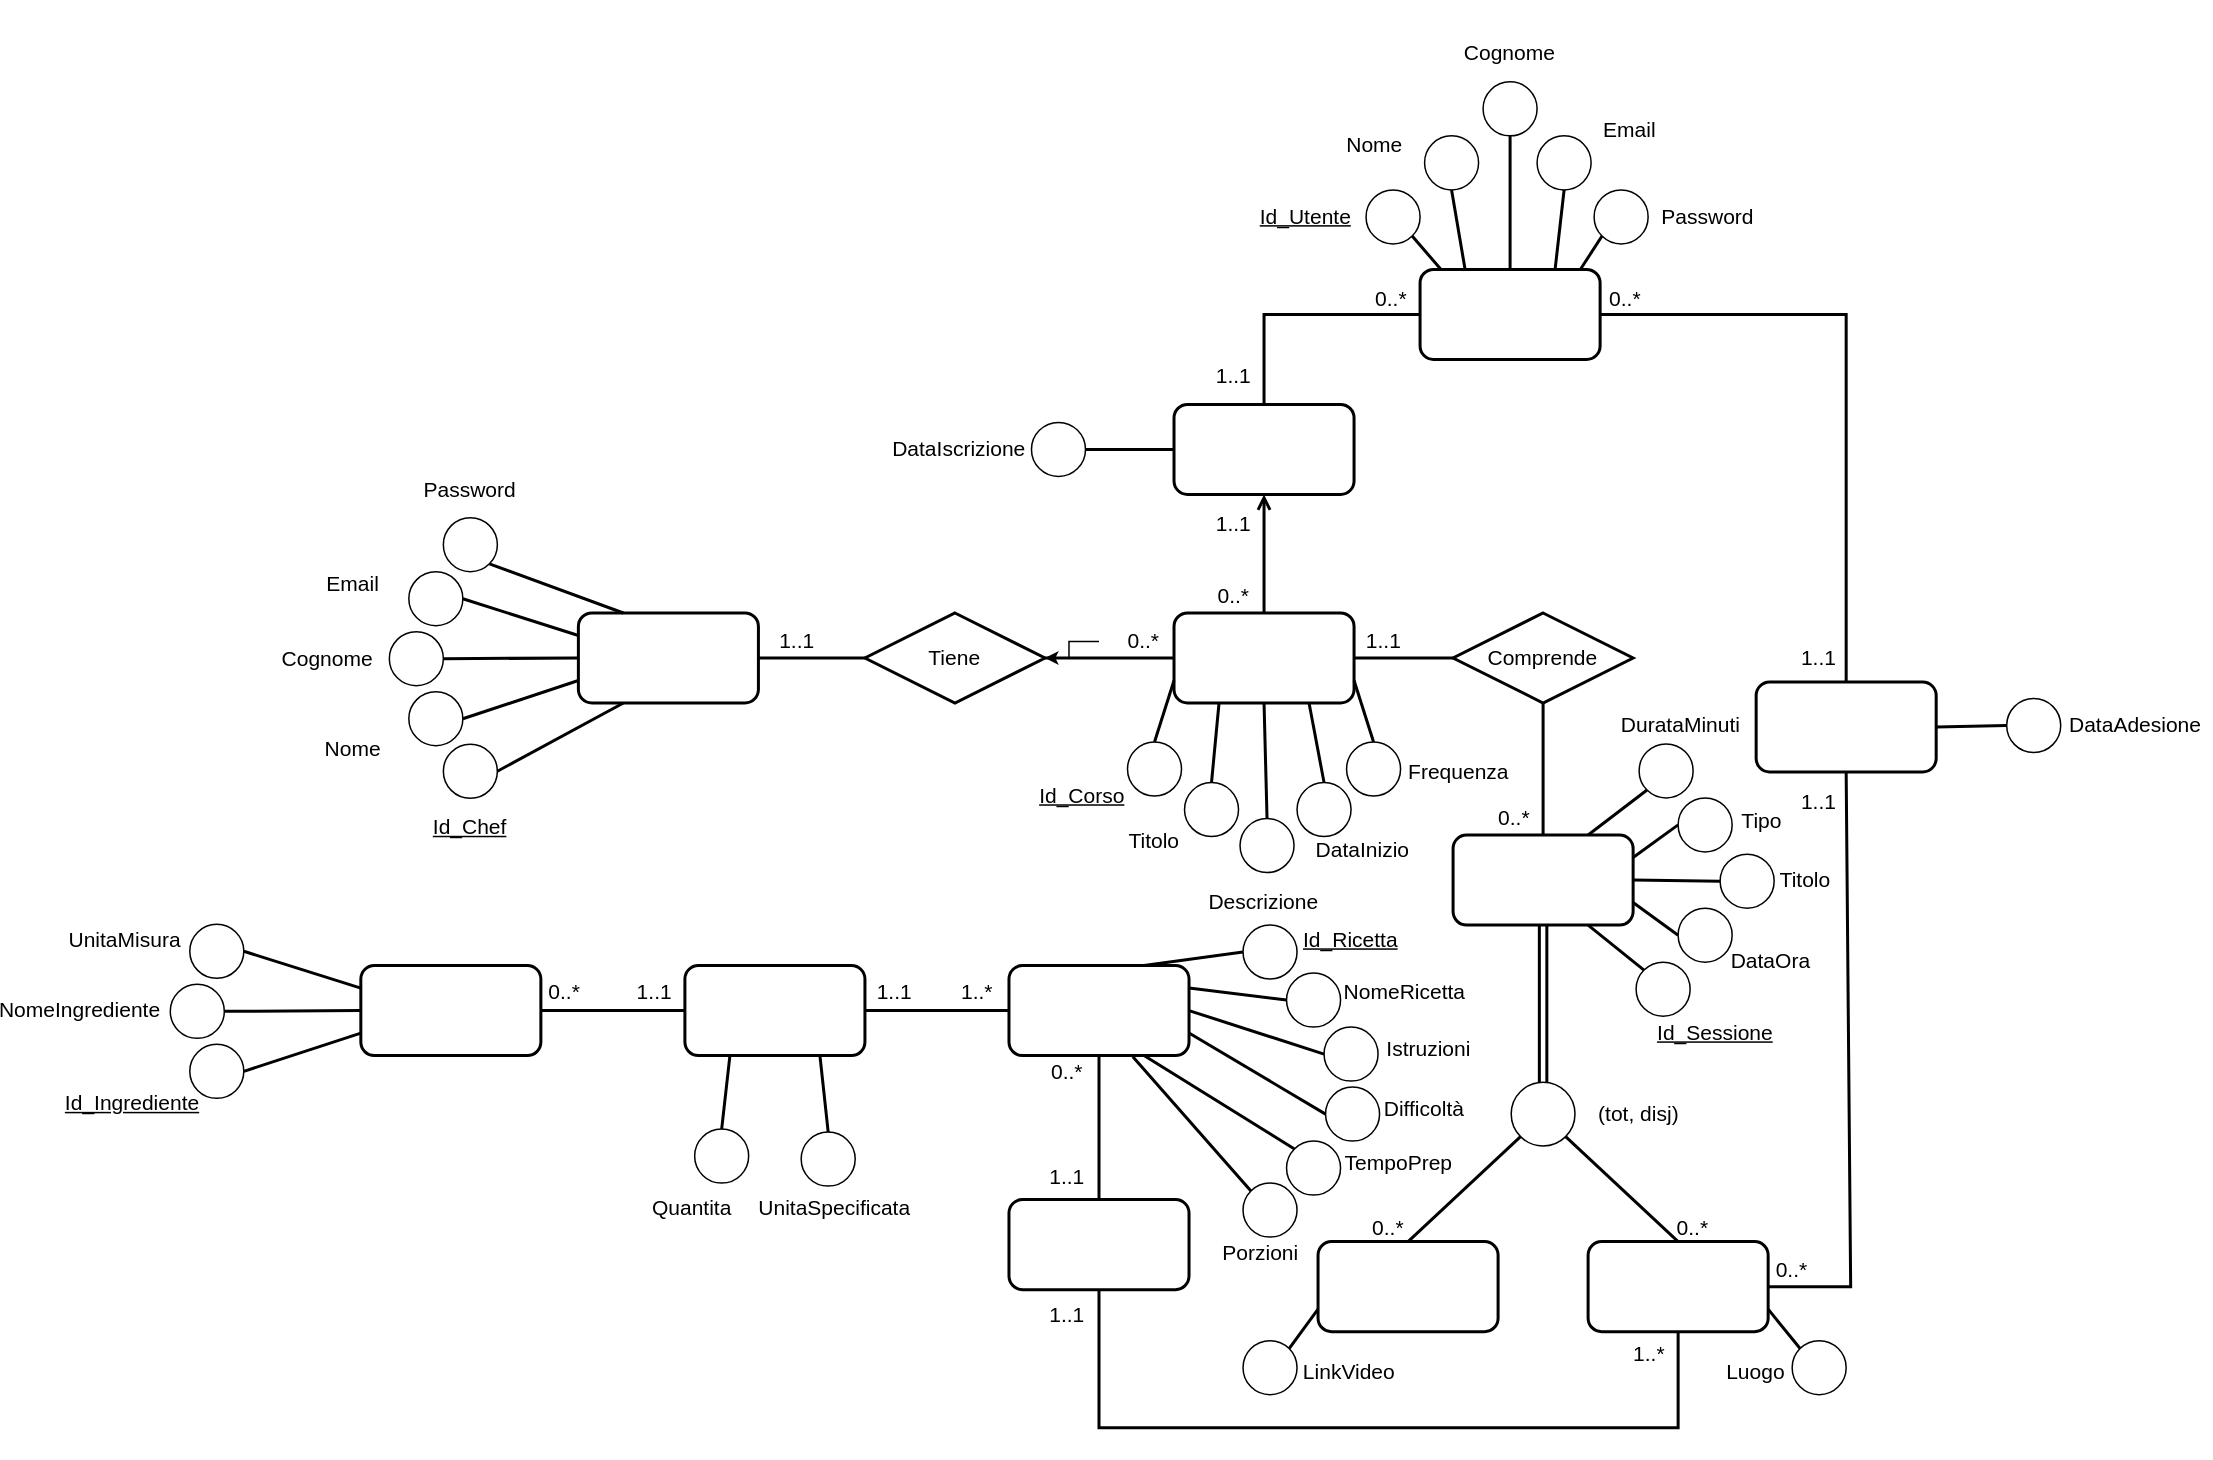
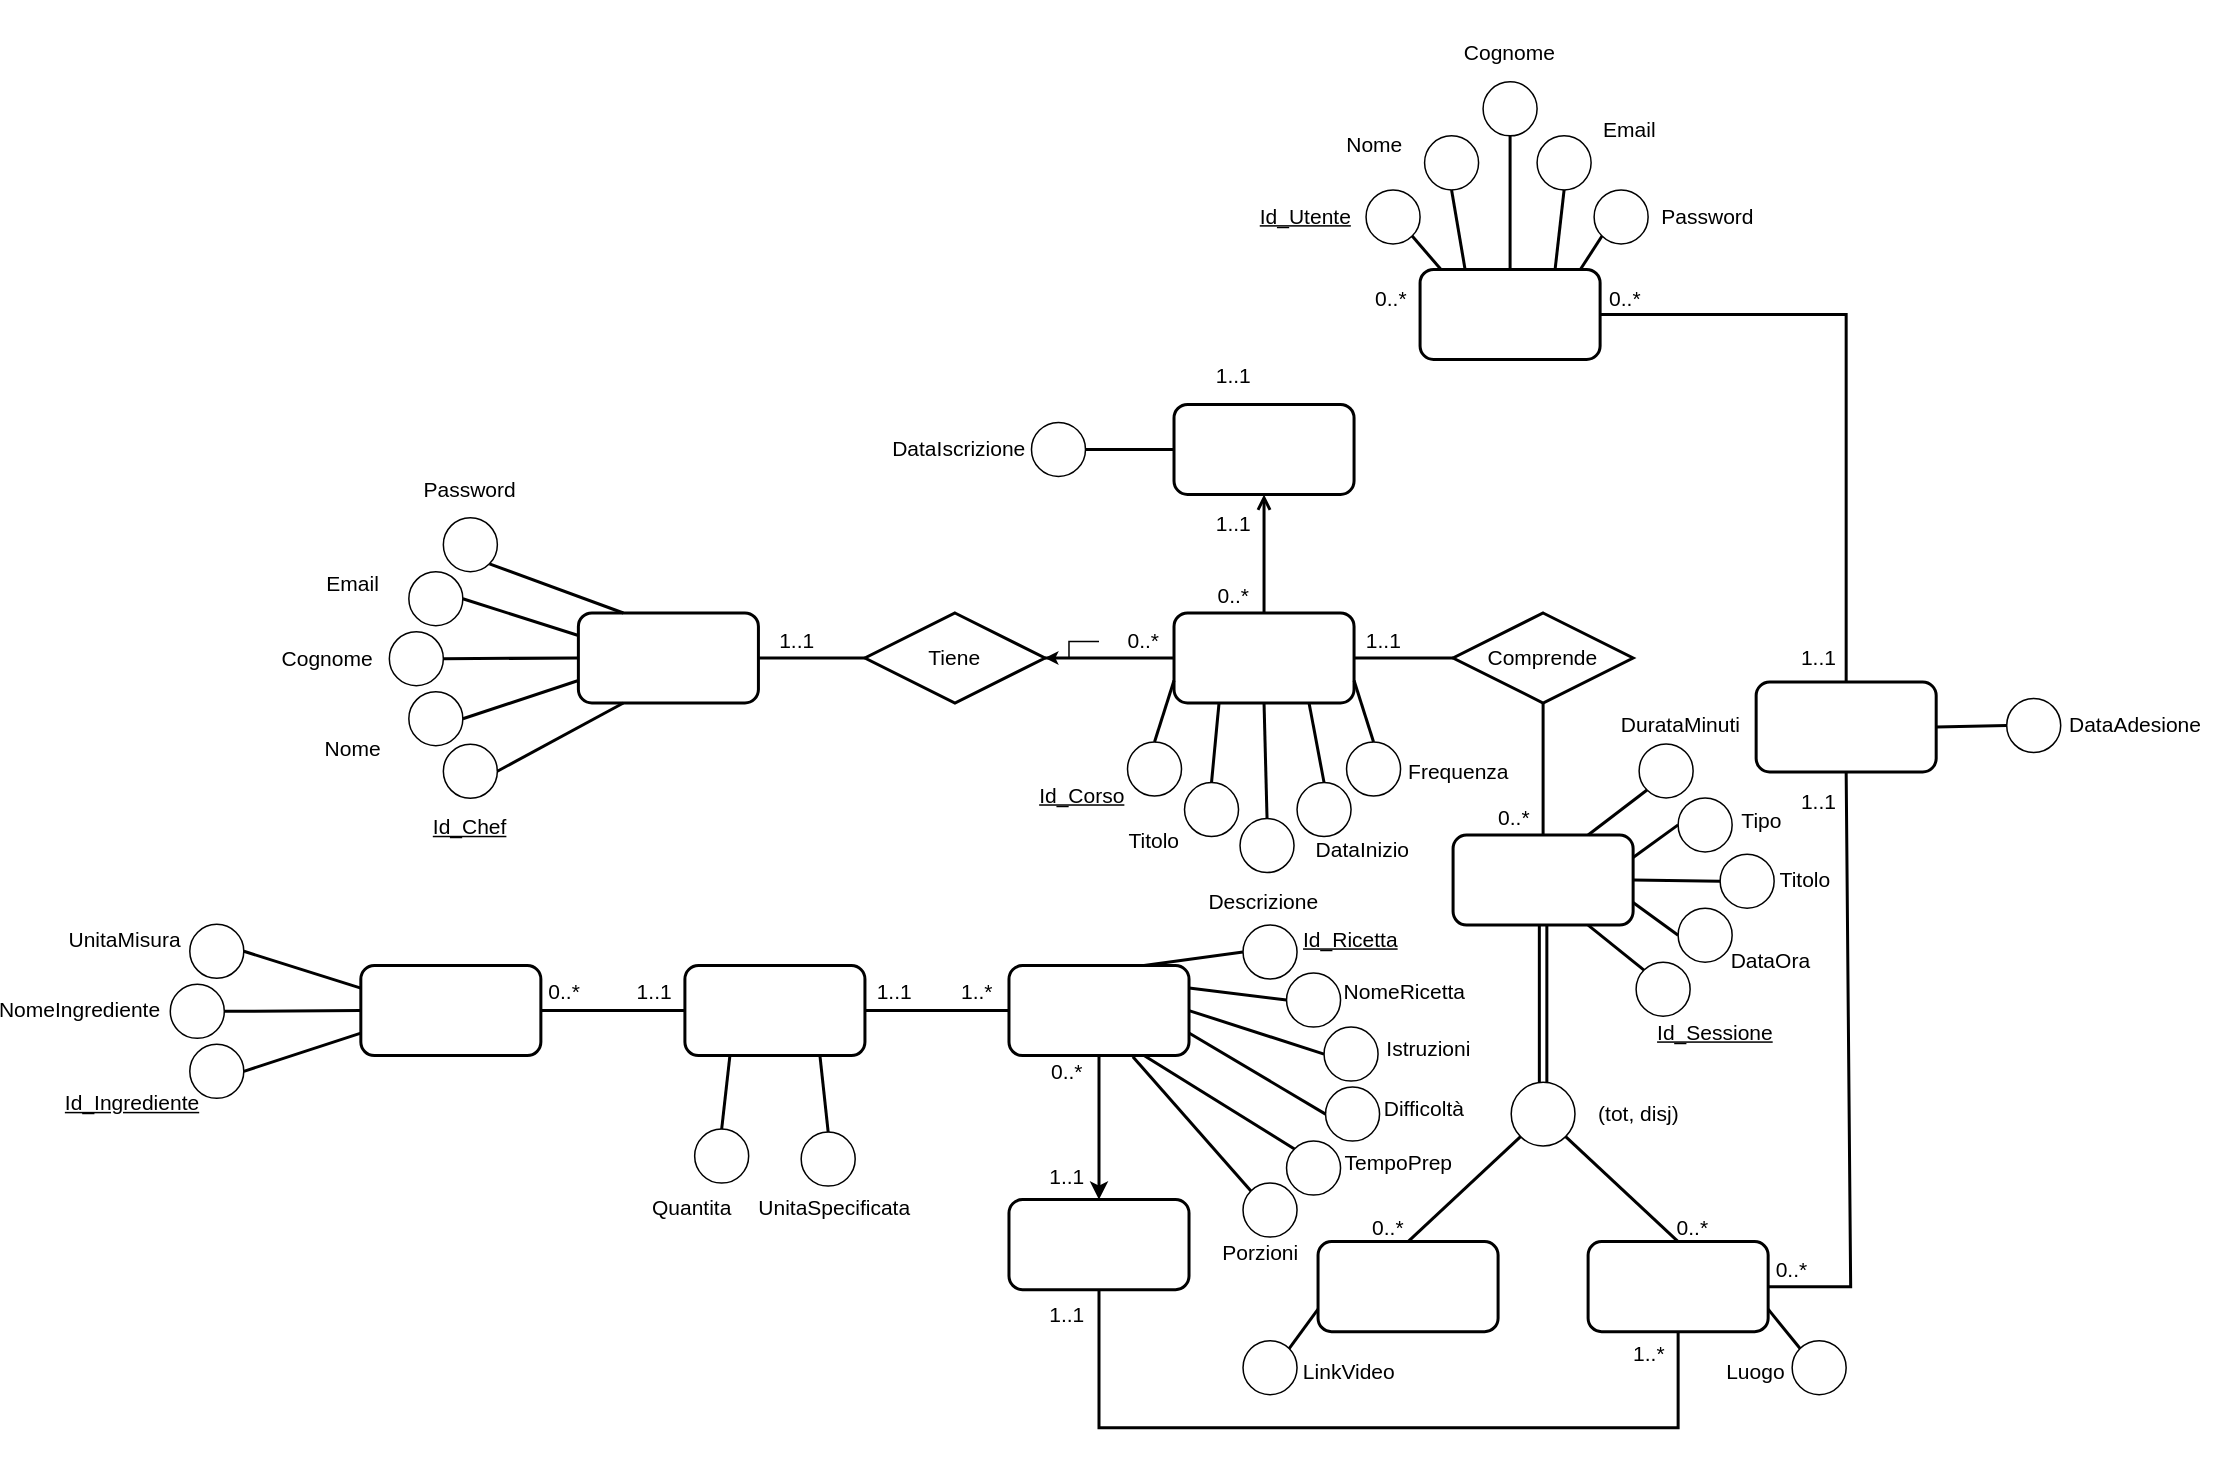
edge "Utente" -- "Iscrizione": removed
edge "Ricetta" -- "ProgrammaSessione": arrowhead none -> classic
